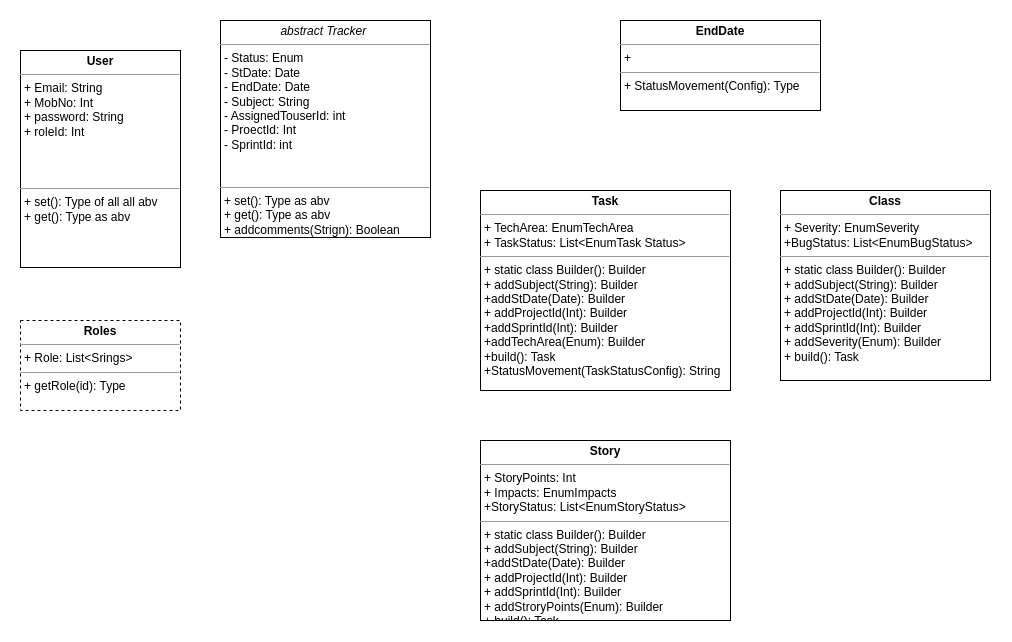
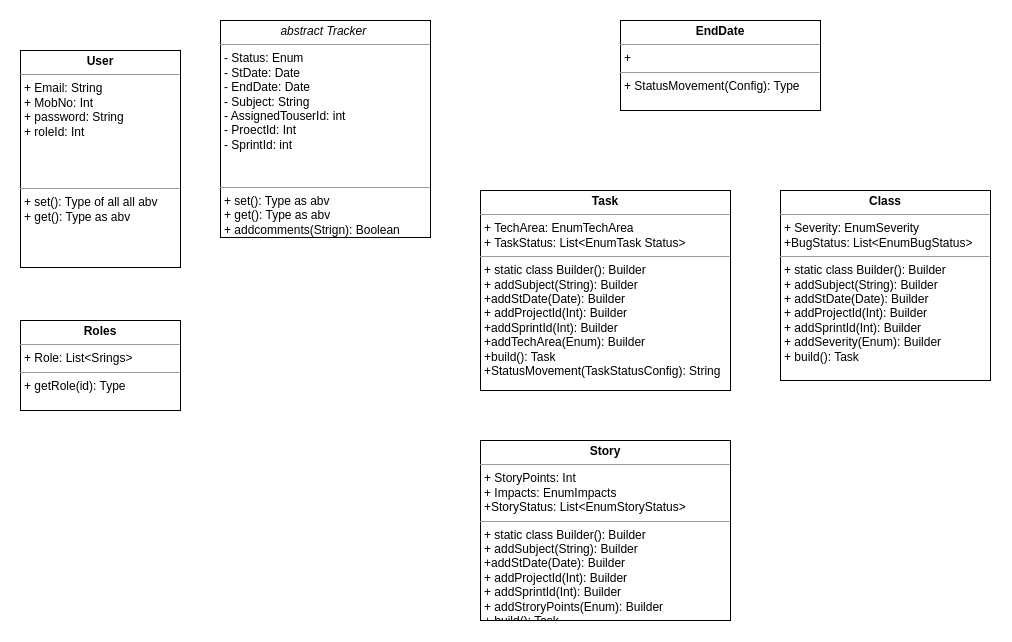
node "Roles + Role: List<Srings> + getRole(id): Type": style dashed -> solid
